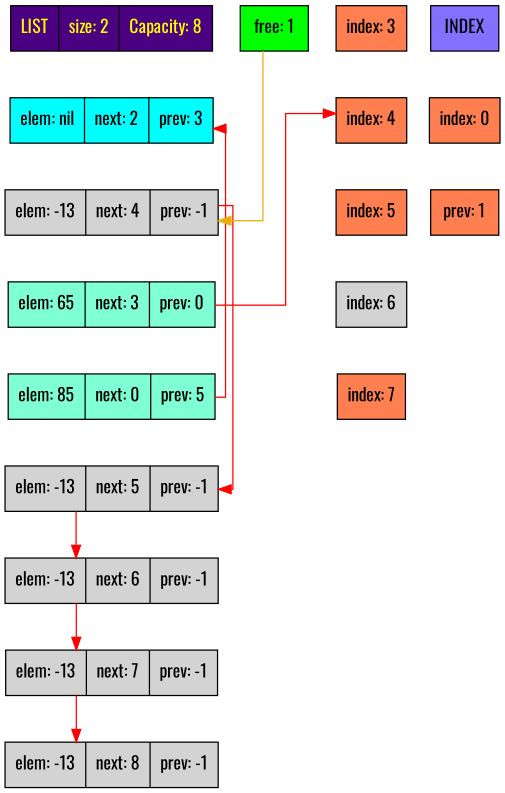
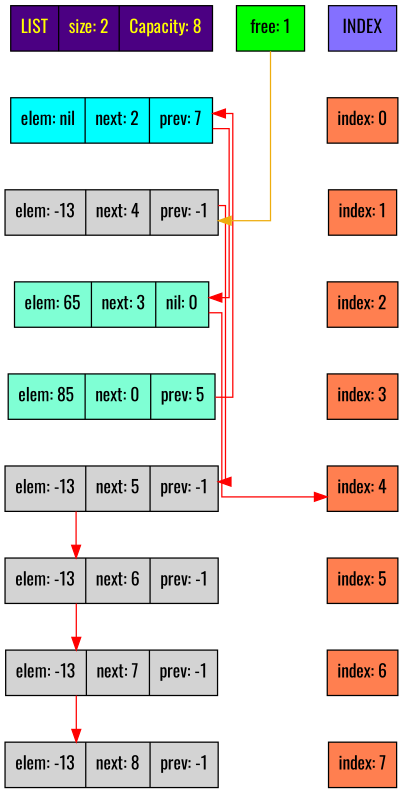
node "elem: nil": text "prev: 3" -> "prev: 7"
edge "elem: nil" -> "elem: 65": added
node "prev: 1": label "prev: 1" -> "index: 1"
node "elem: 65": text "prev: 0" -> "nil: 0"
node "index: 2": added
node "index: 6": fillcolor lightgrey -> coral
